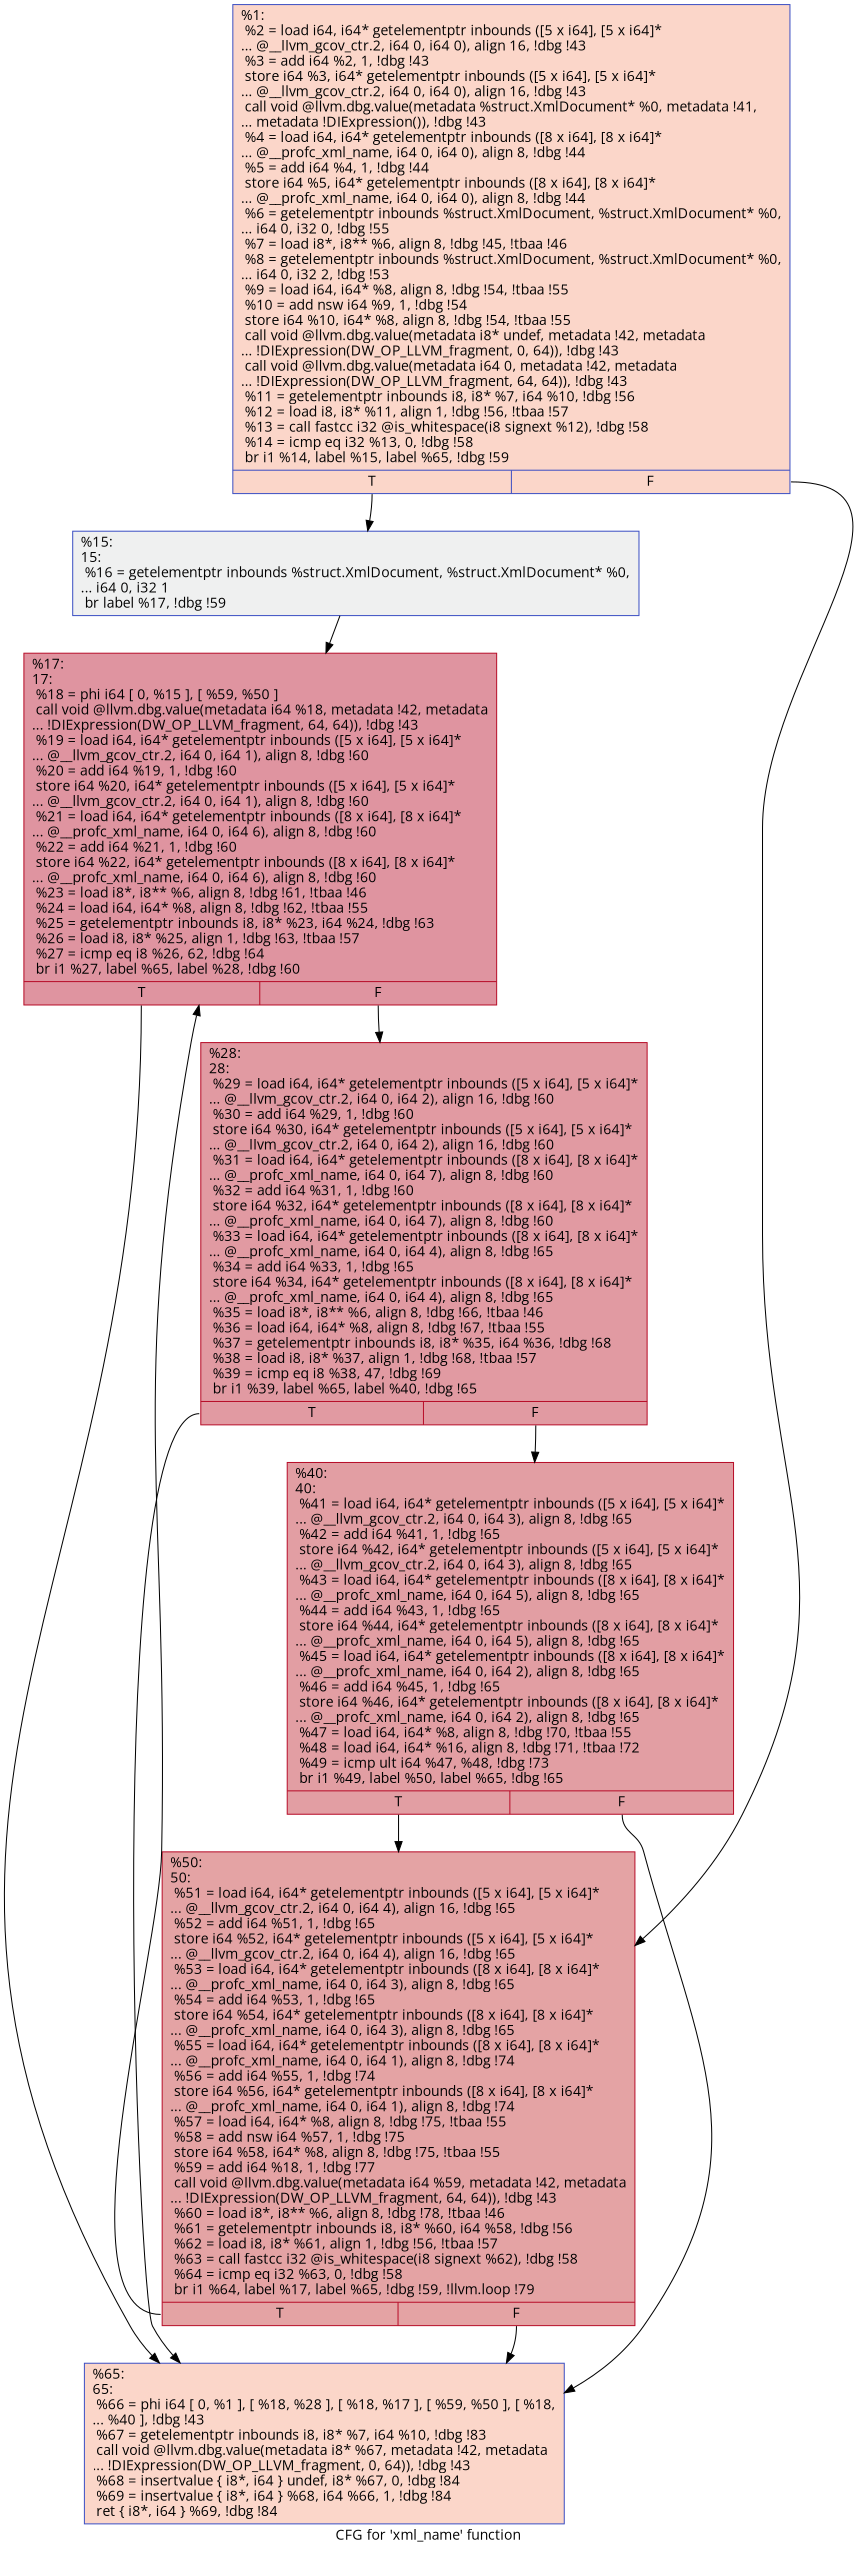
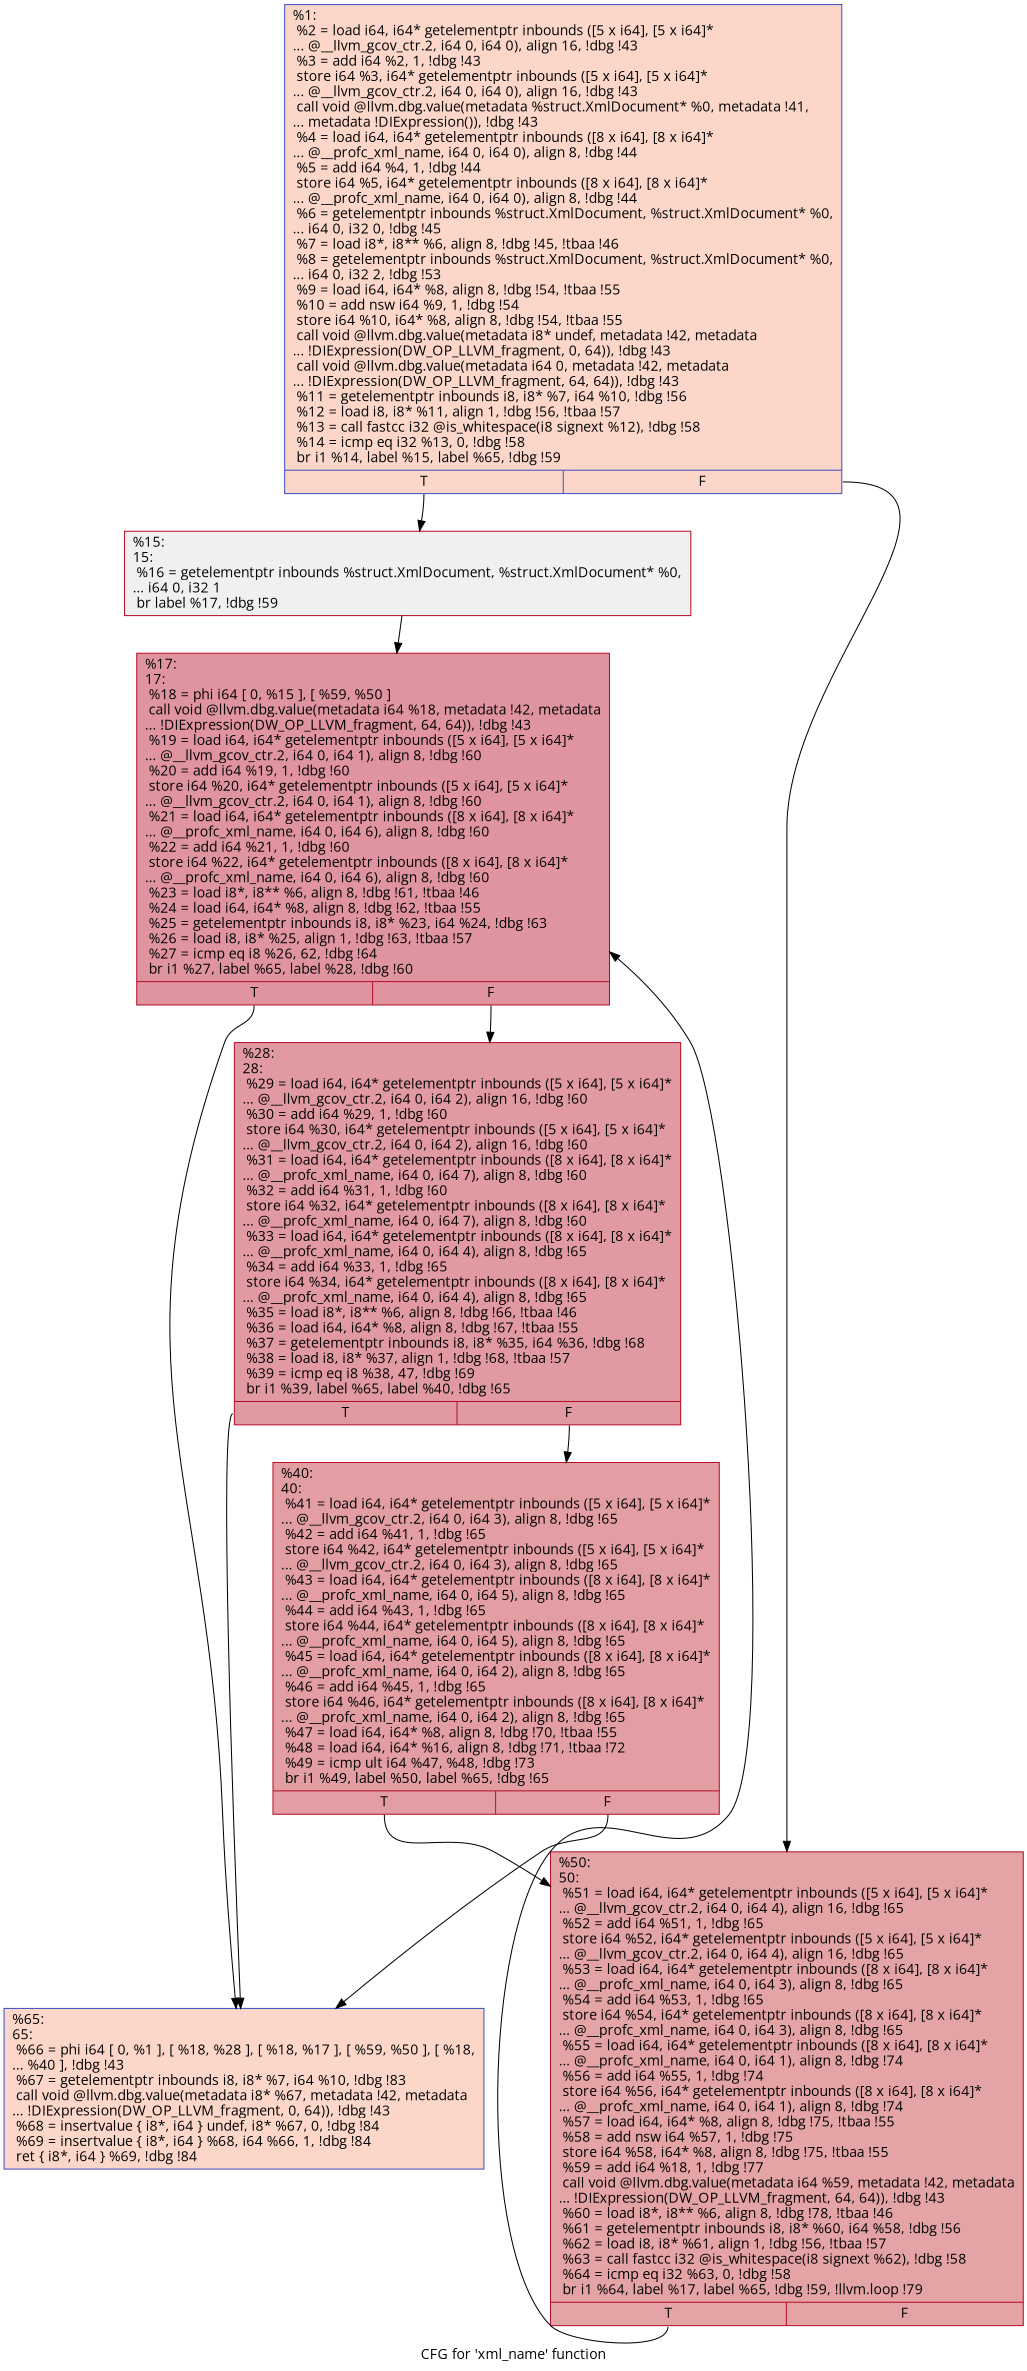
node "%1:": text "... i64 0, i32 0, !dbg !55" -> "... i64 0, i32 0, !dbg !45"
node "%15:": color #3d50c3ff -> #b70d28ff
edge "%50:" -> "%65:": removed
